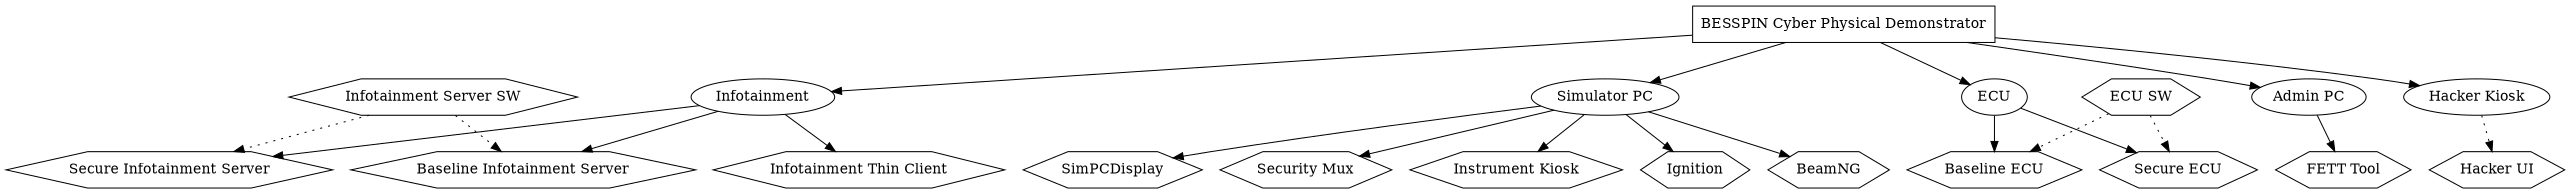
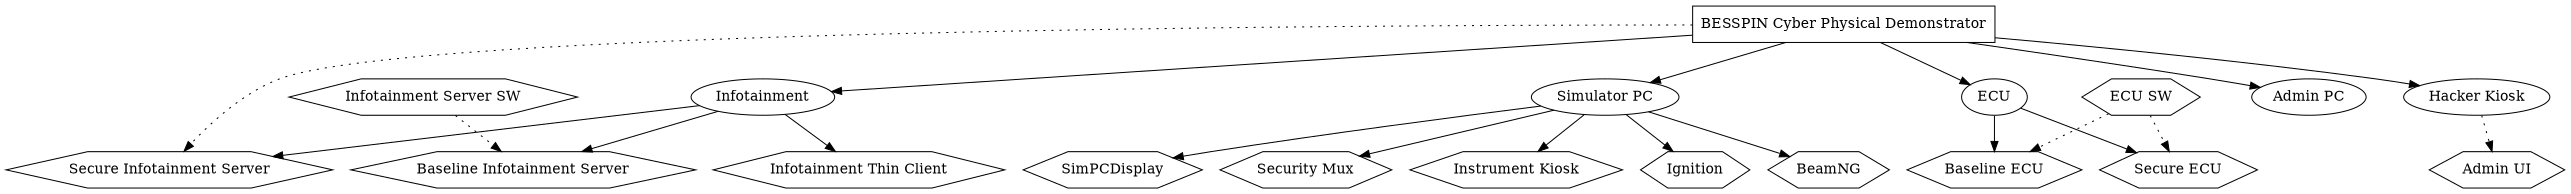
edge "Infotainment Server SW" -> "Secure Infotainment Server": now "BESSPIN Cyber Physical Demonstrator" -> "Secure Infotainment Server"
node "FETT Tool": removed
node "Hacker UI": label "Hacker UI" -> "Admin UI"
